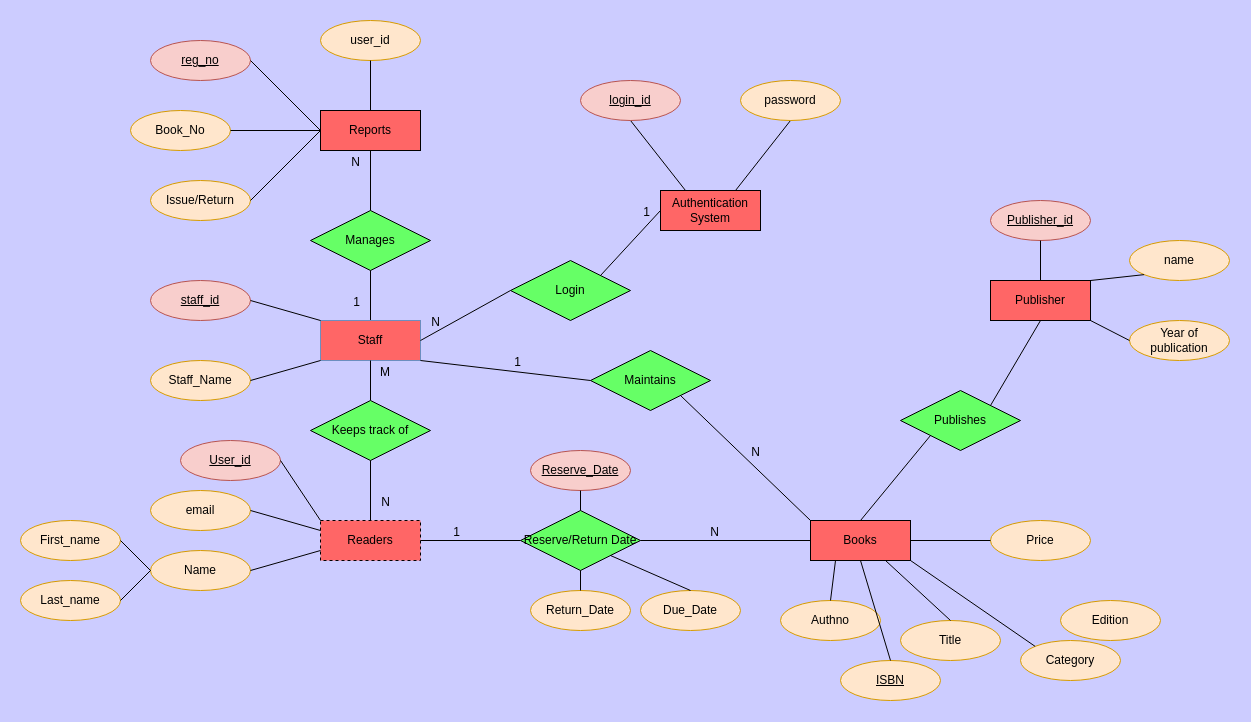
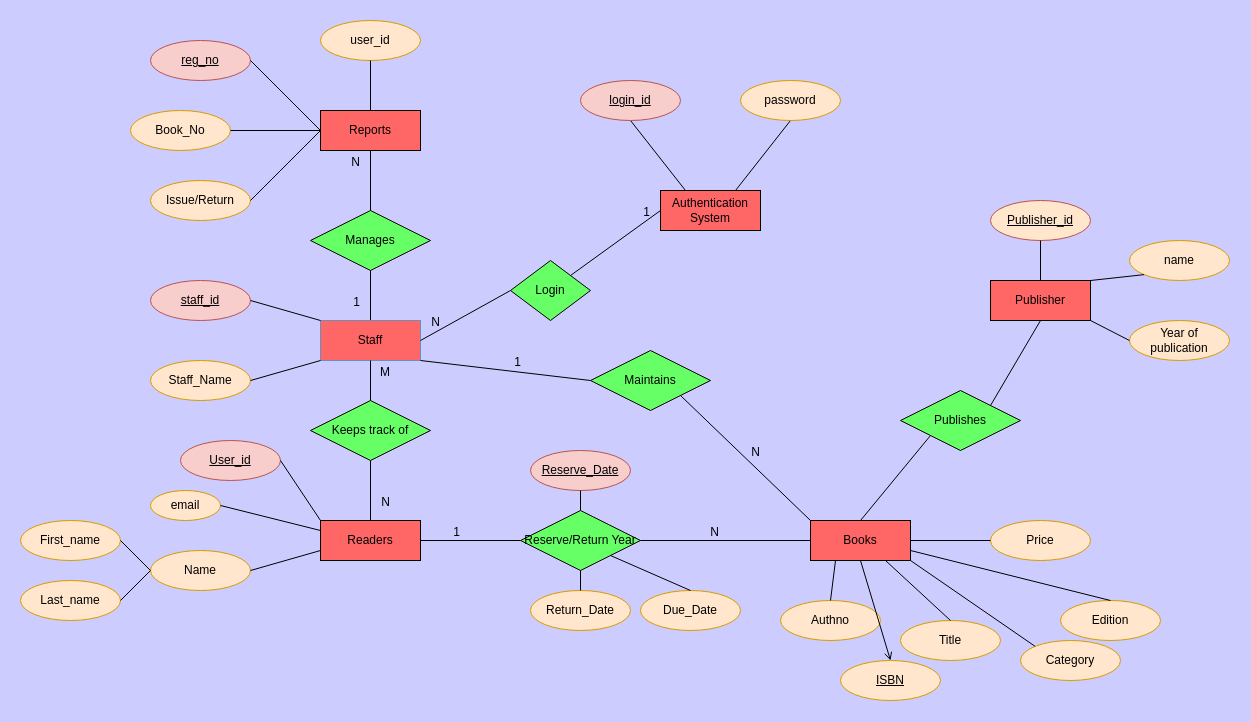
node "Publisher_id": fillcolor #f8cecc -> #ffe6cc
node "Login": size 120x60 -> 80x60
node "email": size 100x40 -> 70x30
node "Readers": style dashed -> solid
node "Reserve/Return Date": label "Reserve/Return Date" -> "Reserve/Return Year"
edge "Books" -- "Edition": added
edge "Books" -- "ISBN": arrowhead none -> open
